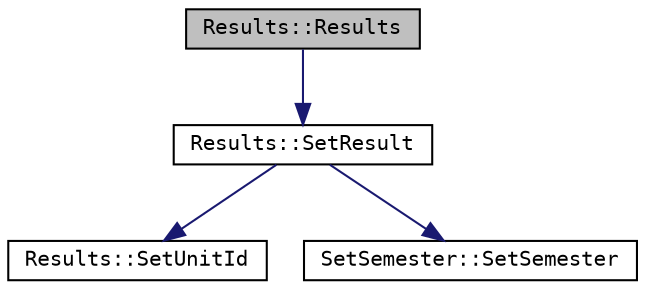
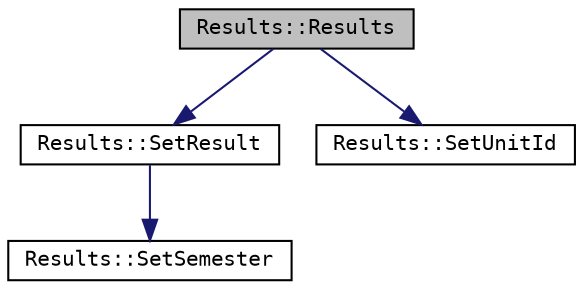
edge "Results::SetResult" -> "Results::SetUnitId": now "Results::Results" -> "Results::SetUnitId"
node "SetSemester::SetSemester": label "SetSemester::SetSemester" -> "Results::SetSemester"
